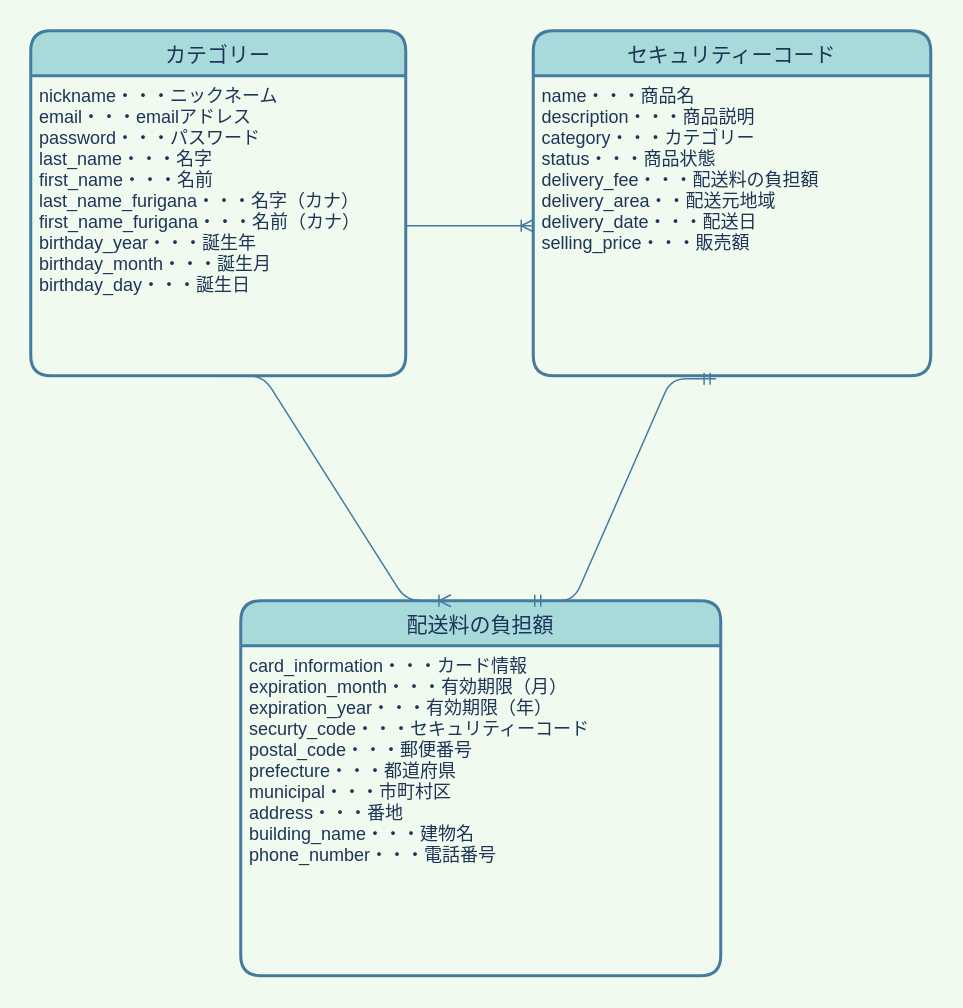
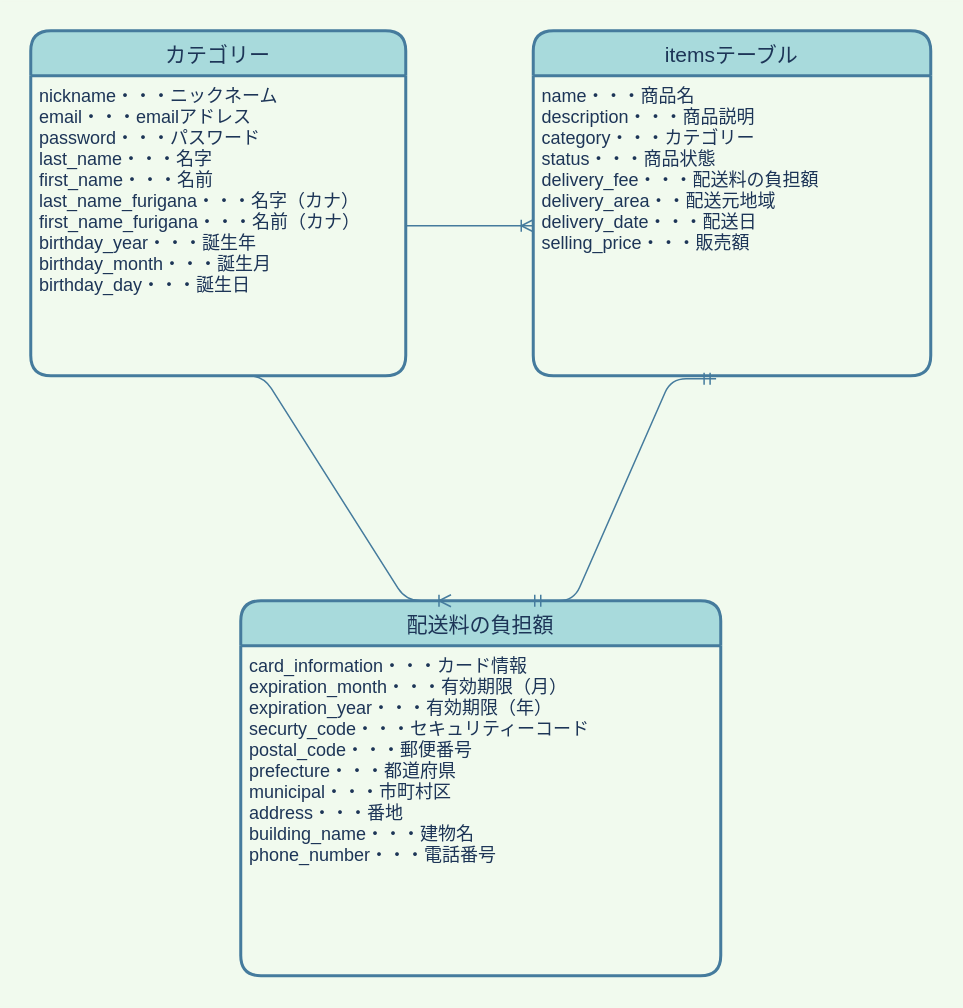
node "セキュリティーコード": label "セキュリティーコード" -> "itemsテーブル"
